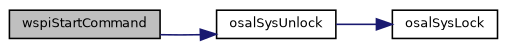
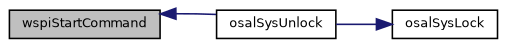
edge "wspiStartCommand" -> "osalSysUnlock": reversed
